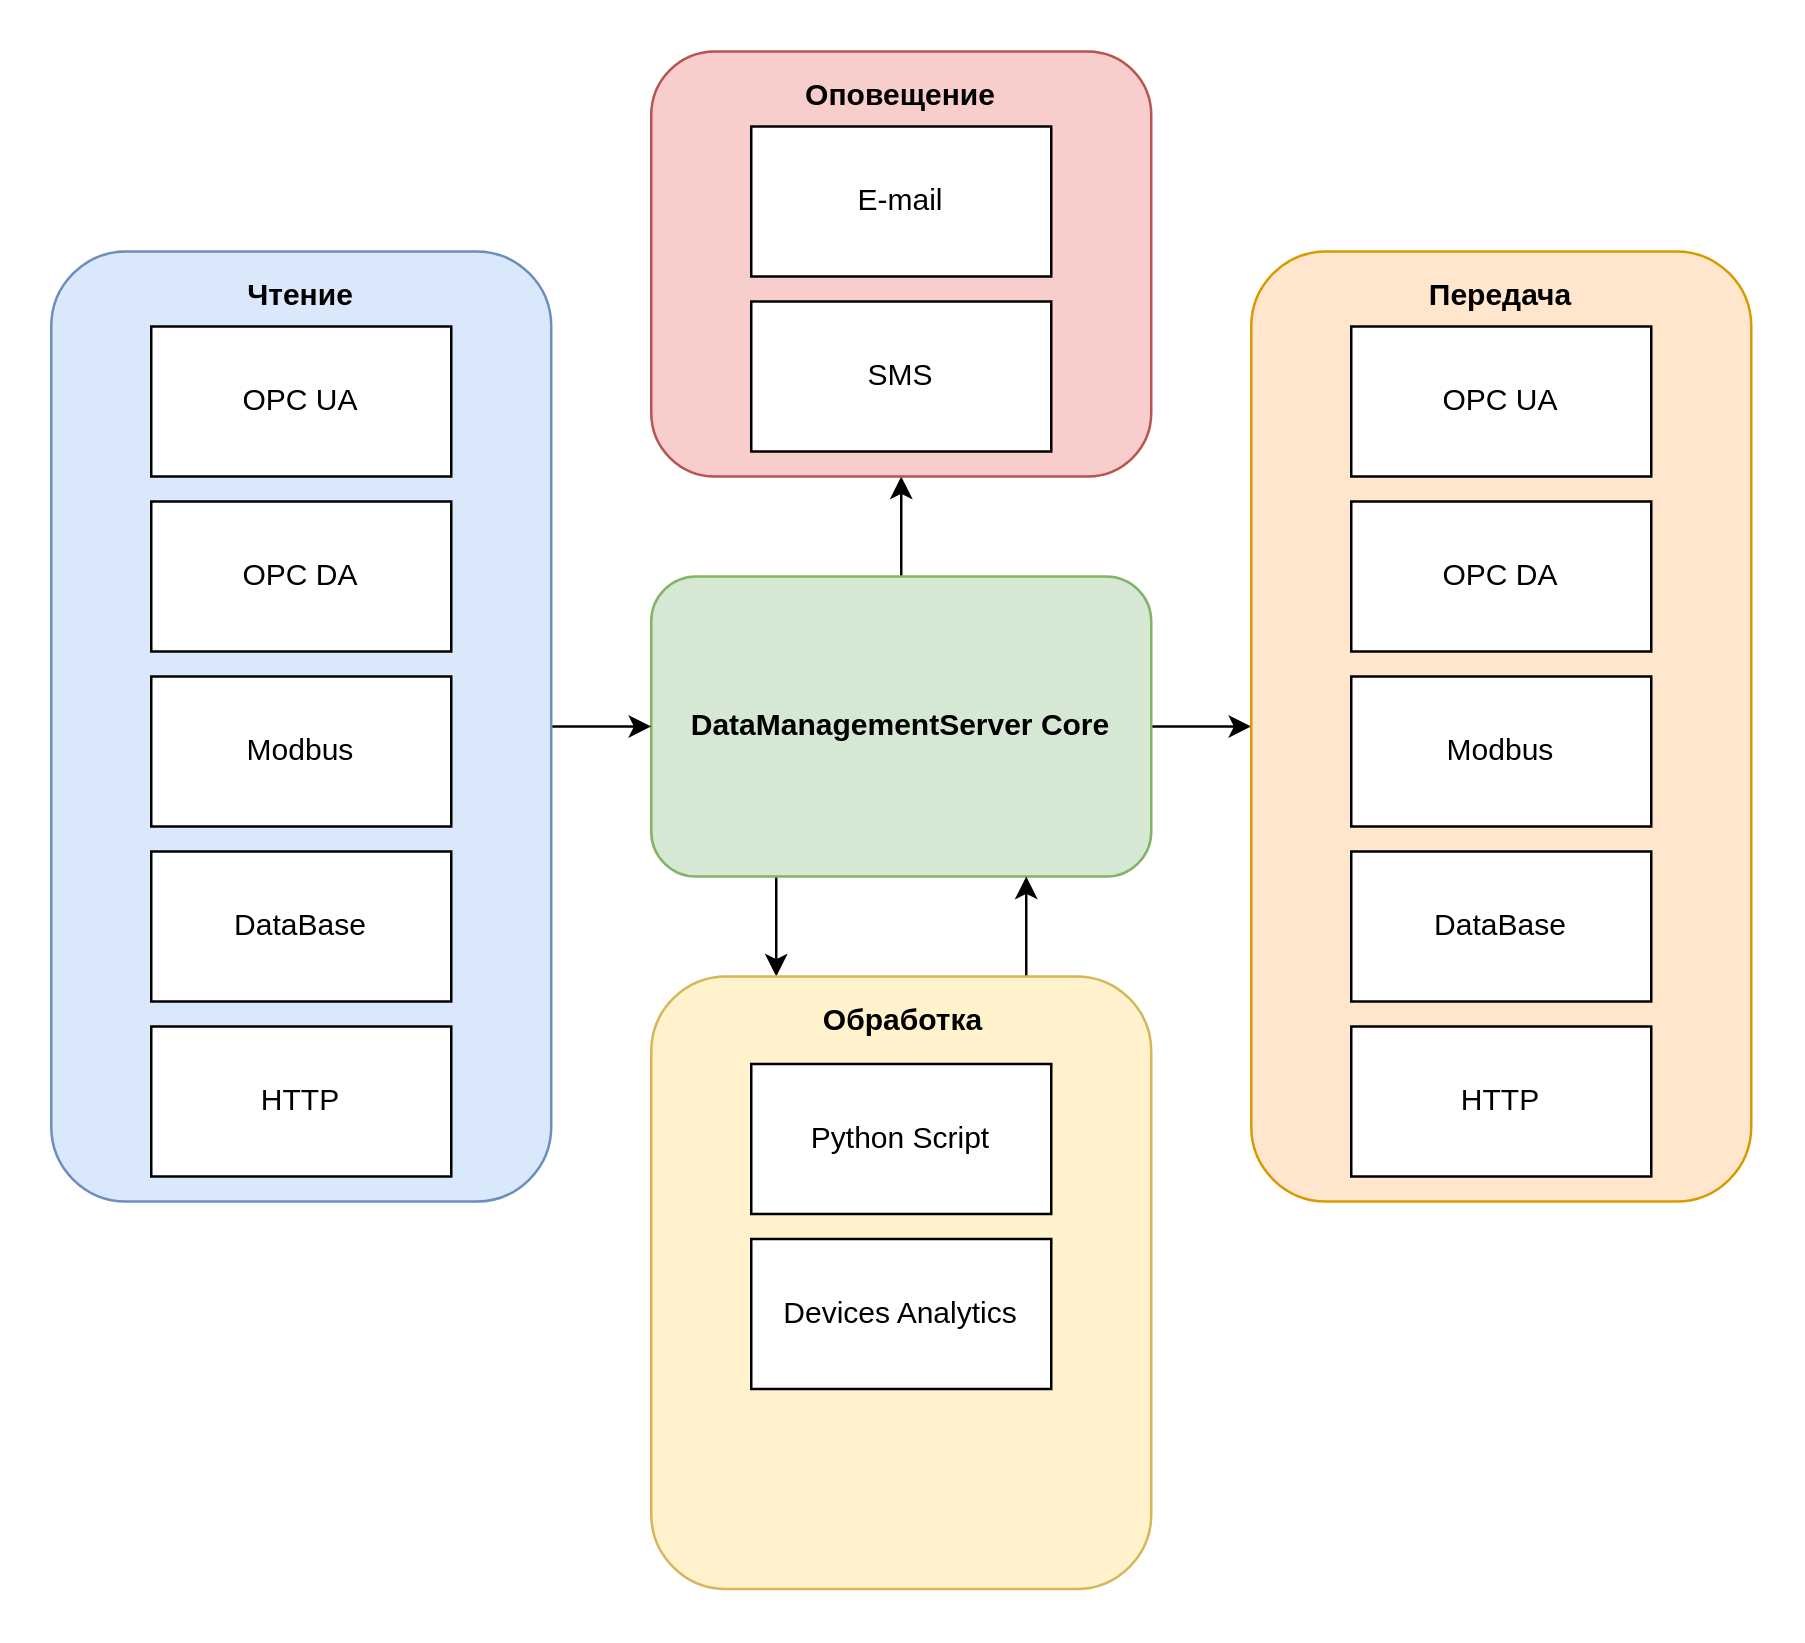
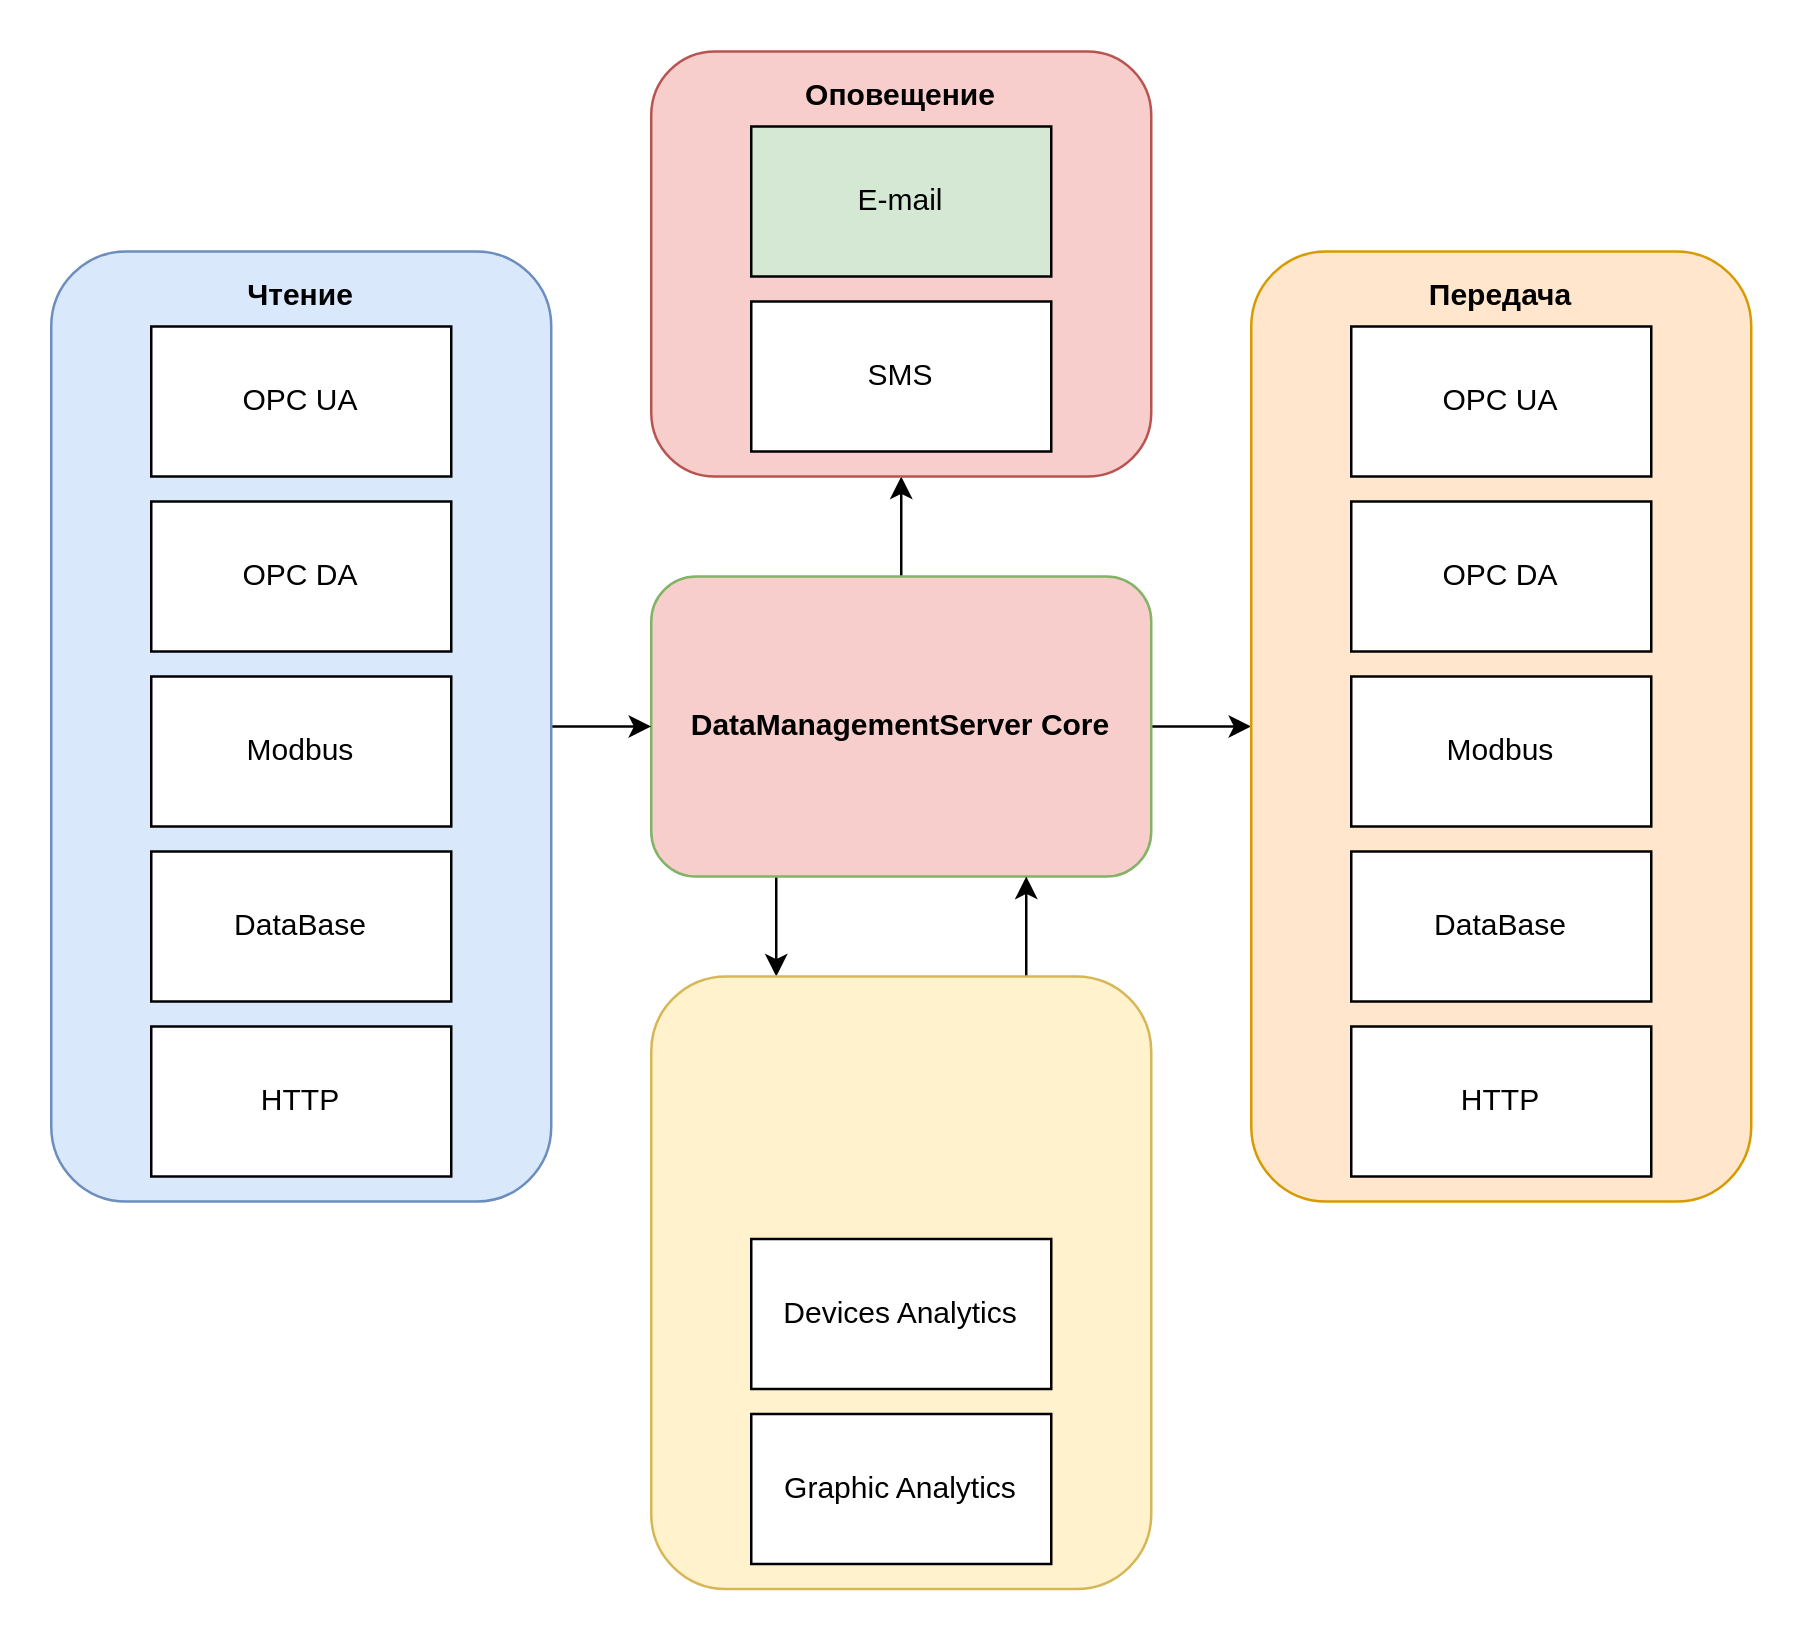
node "E-mail": fillcolor #ffffff -> #d5e8d4
node "DataManagementServer Core": fillcolor #d5e8d4 -> #f8cecc
node "Обработка": removed
node "Python Script": removed
node "Graphic Analytics": added
